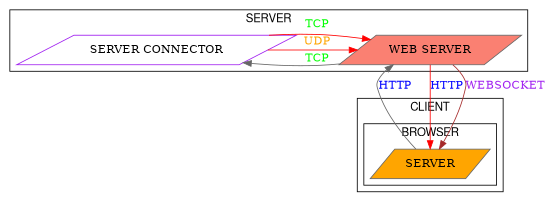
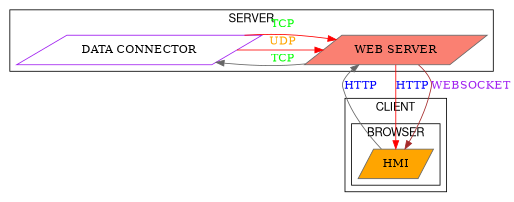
node "SERVER CONNECTOR": label "SERVER CONNECTOR" -> "DATA CONNECTOR"
node "SERVER": label "SERVER" -> "HMI"
